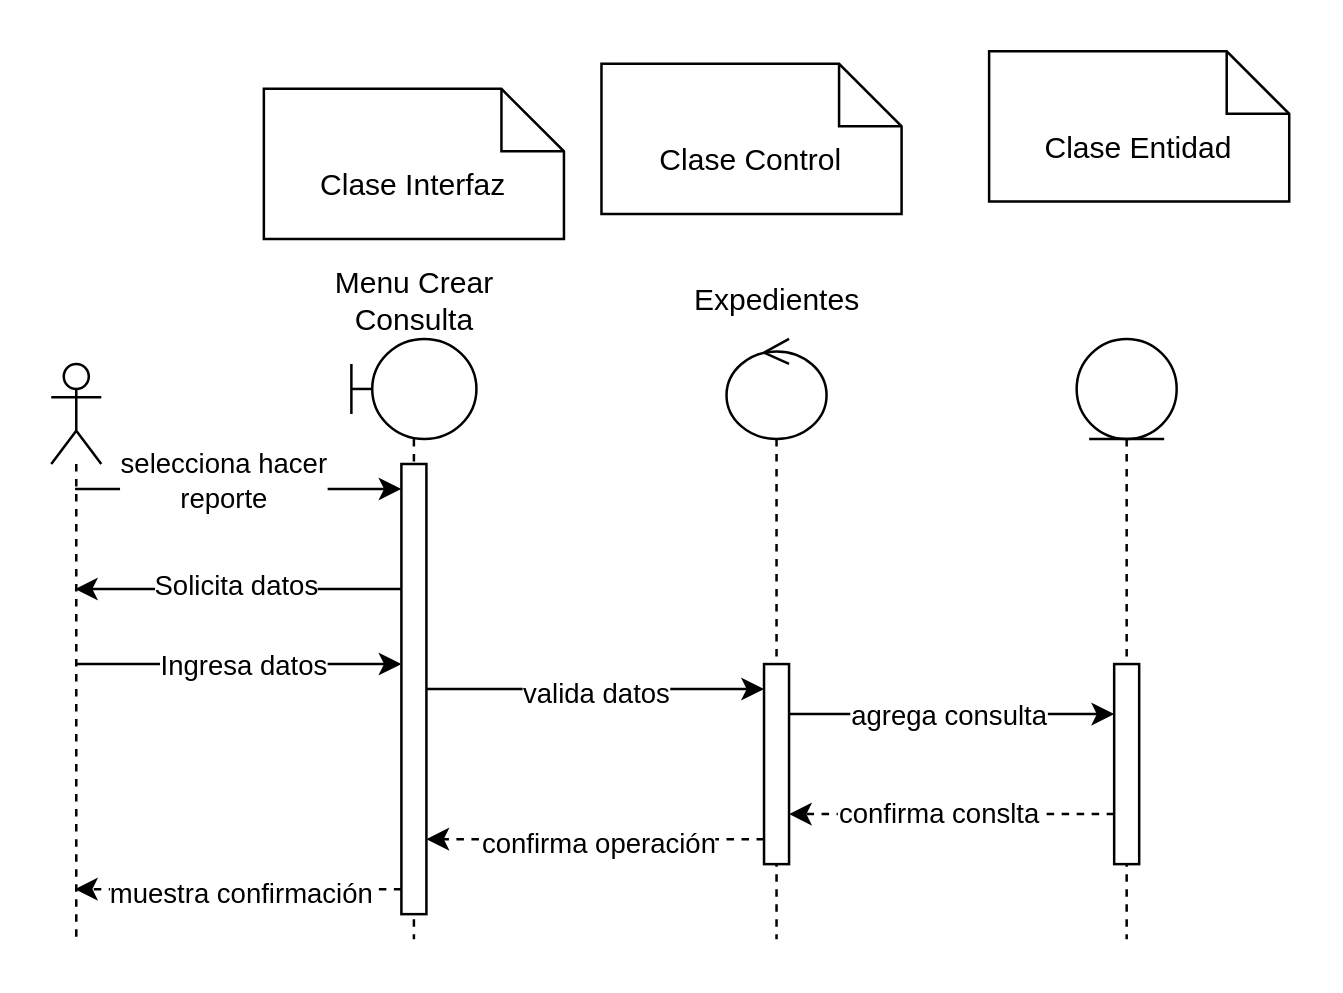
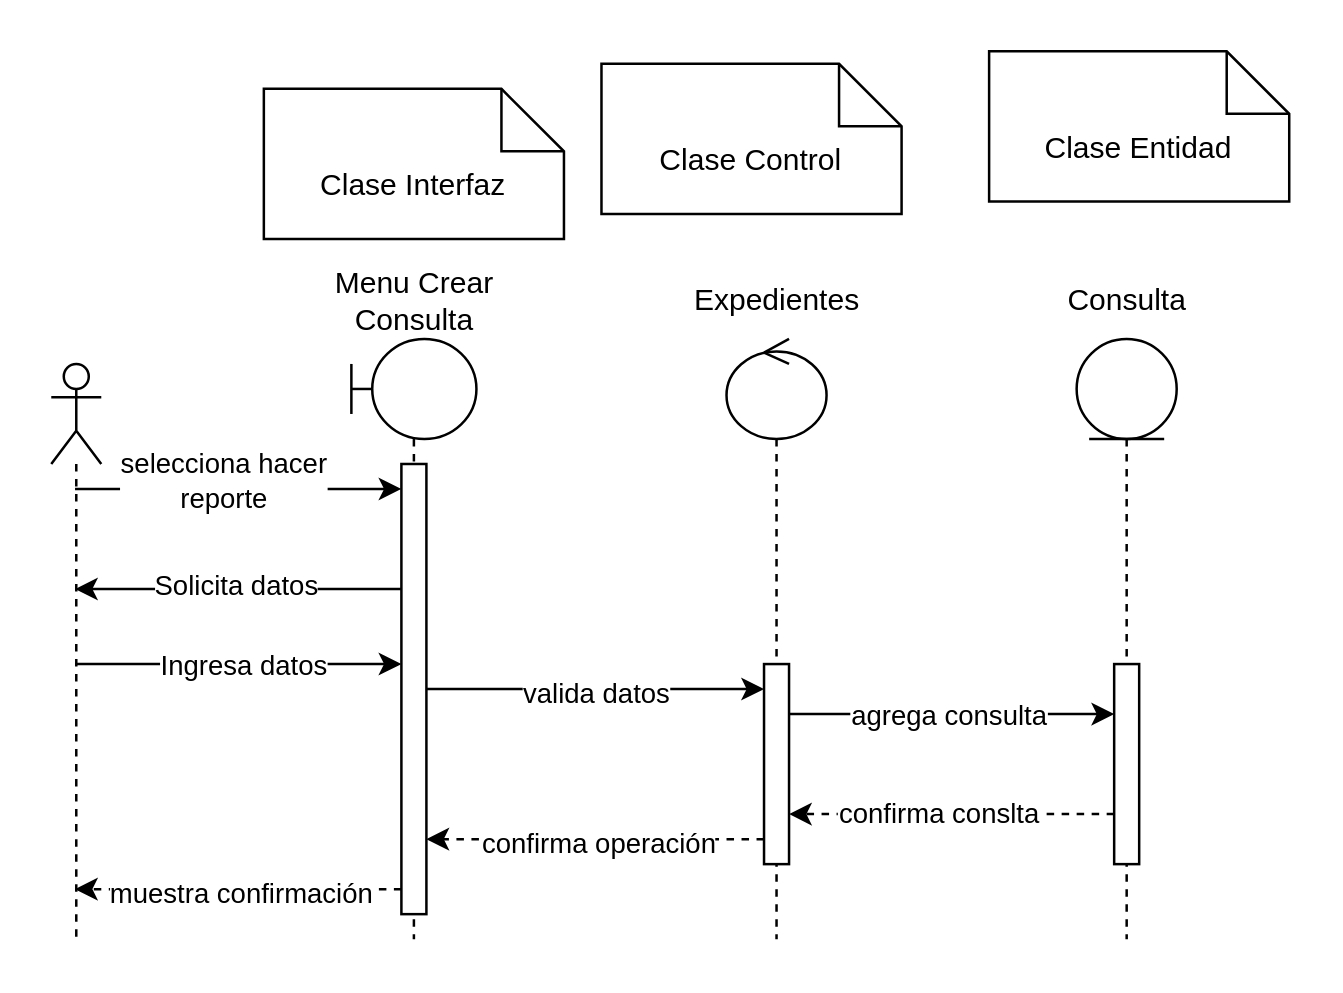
node "Consulta": added
